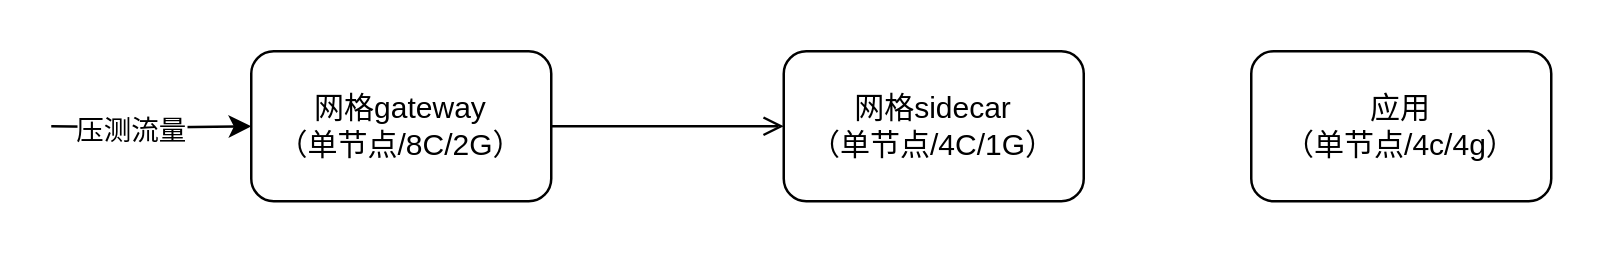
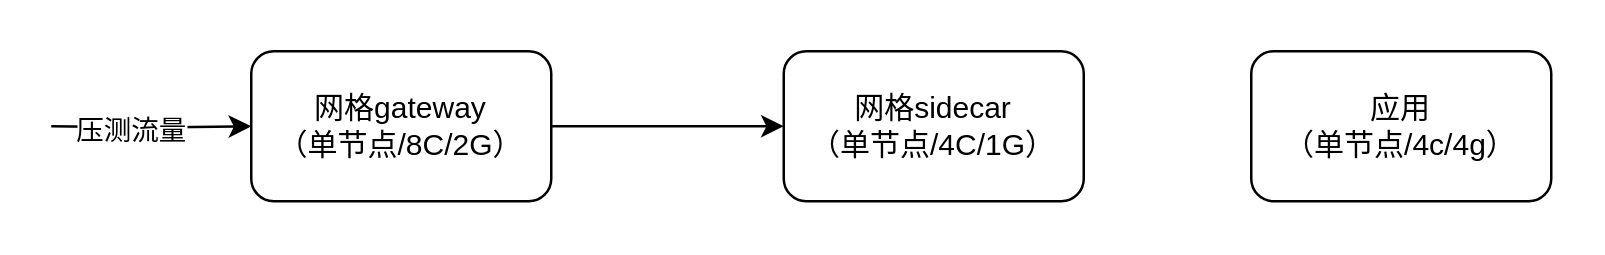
edge "网格gateway （单节点/8C/2G）" -> "网格sidecar （单节点/4C/1G）": arrowhead open -> classic
